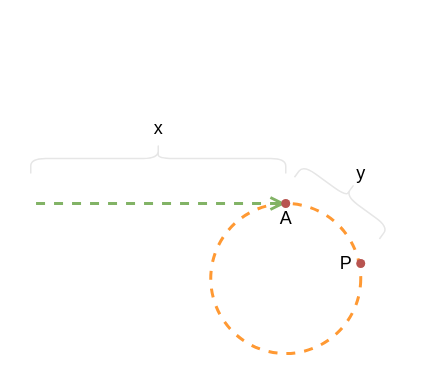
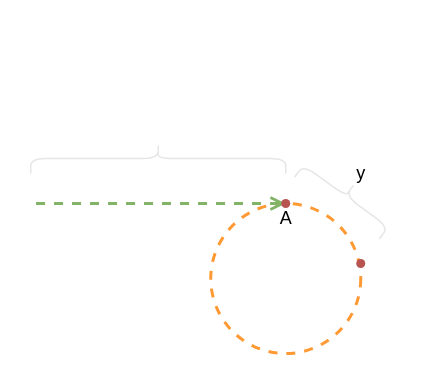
node "x": removed
node "P": removed
